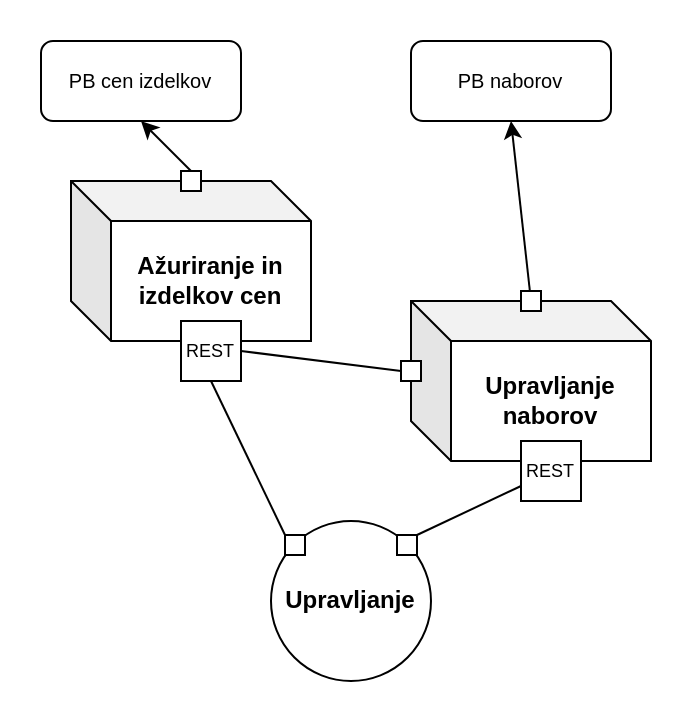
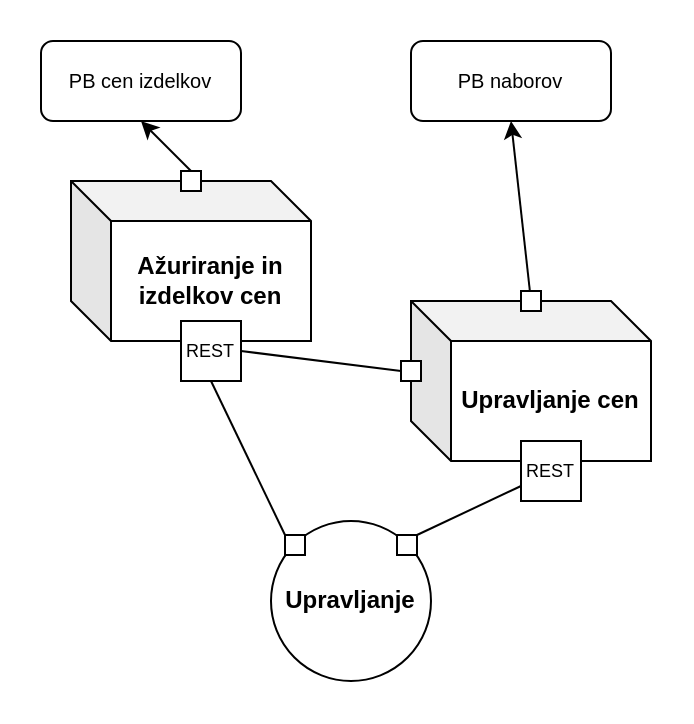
node "Upravljanje naborov": label "Upravljanje naborov" -> "Upravljanje cen"
